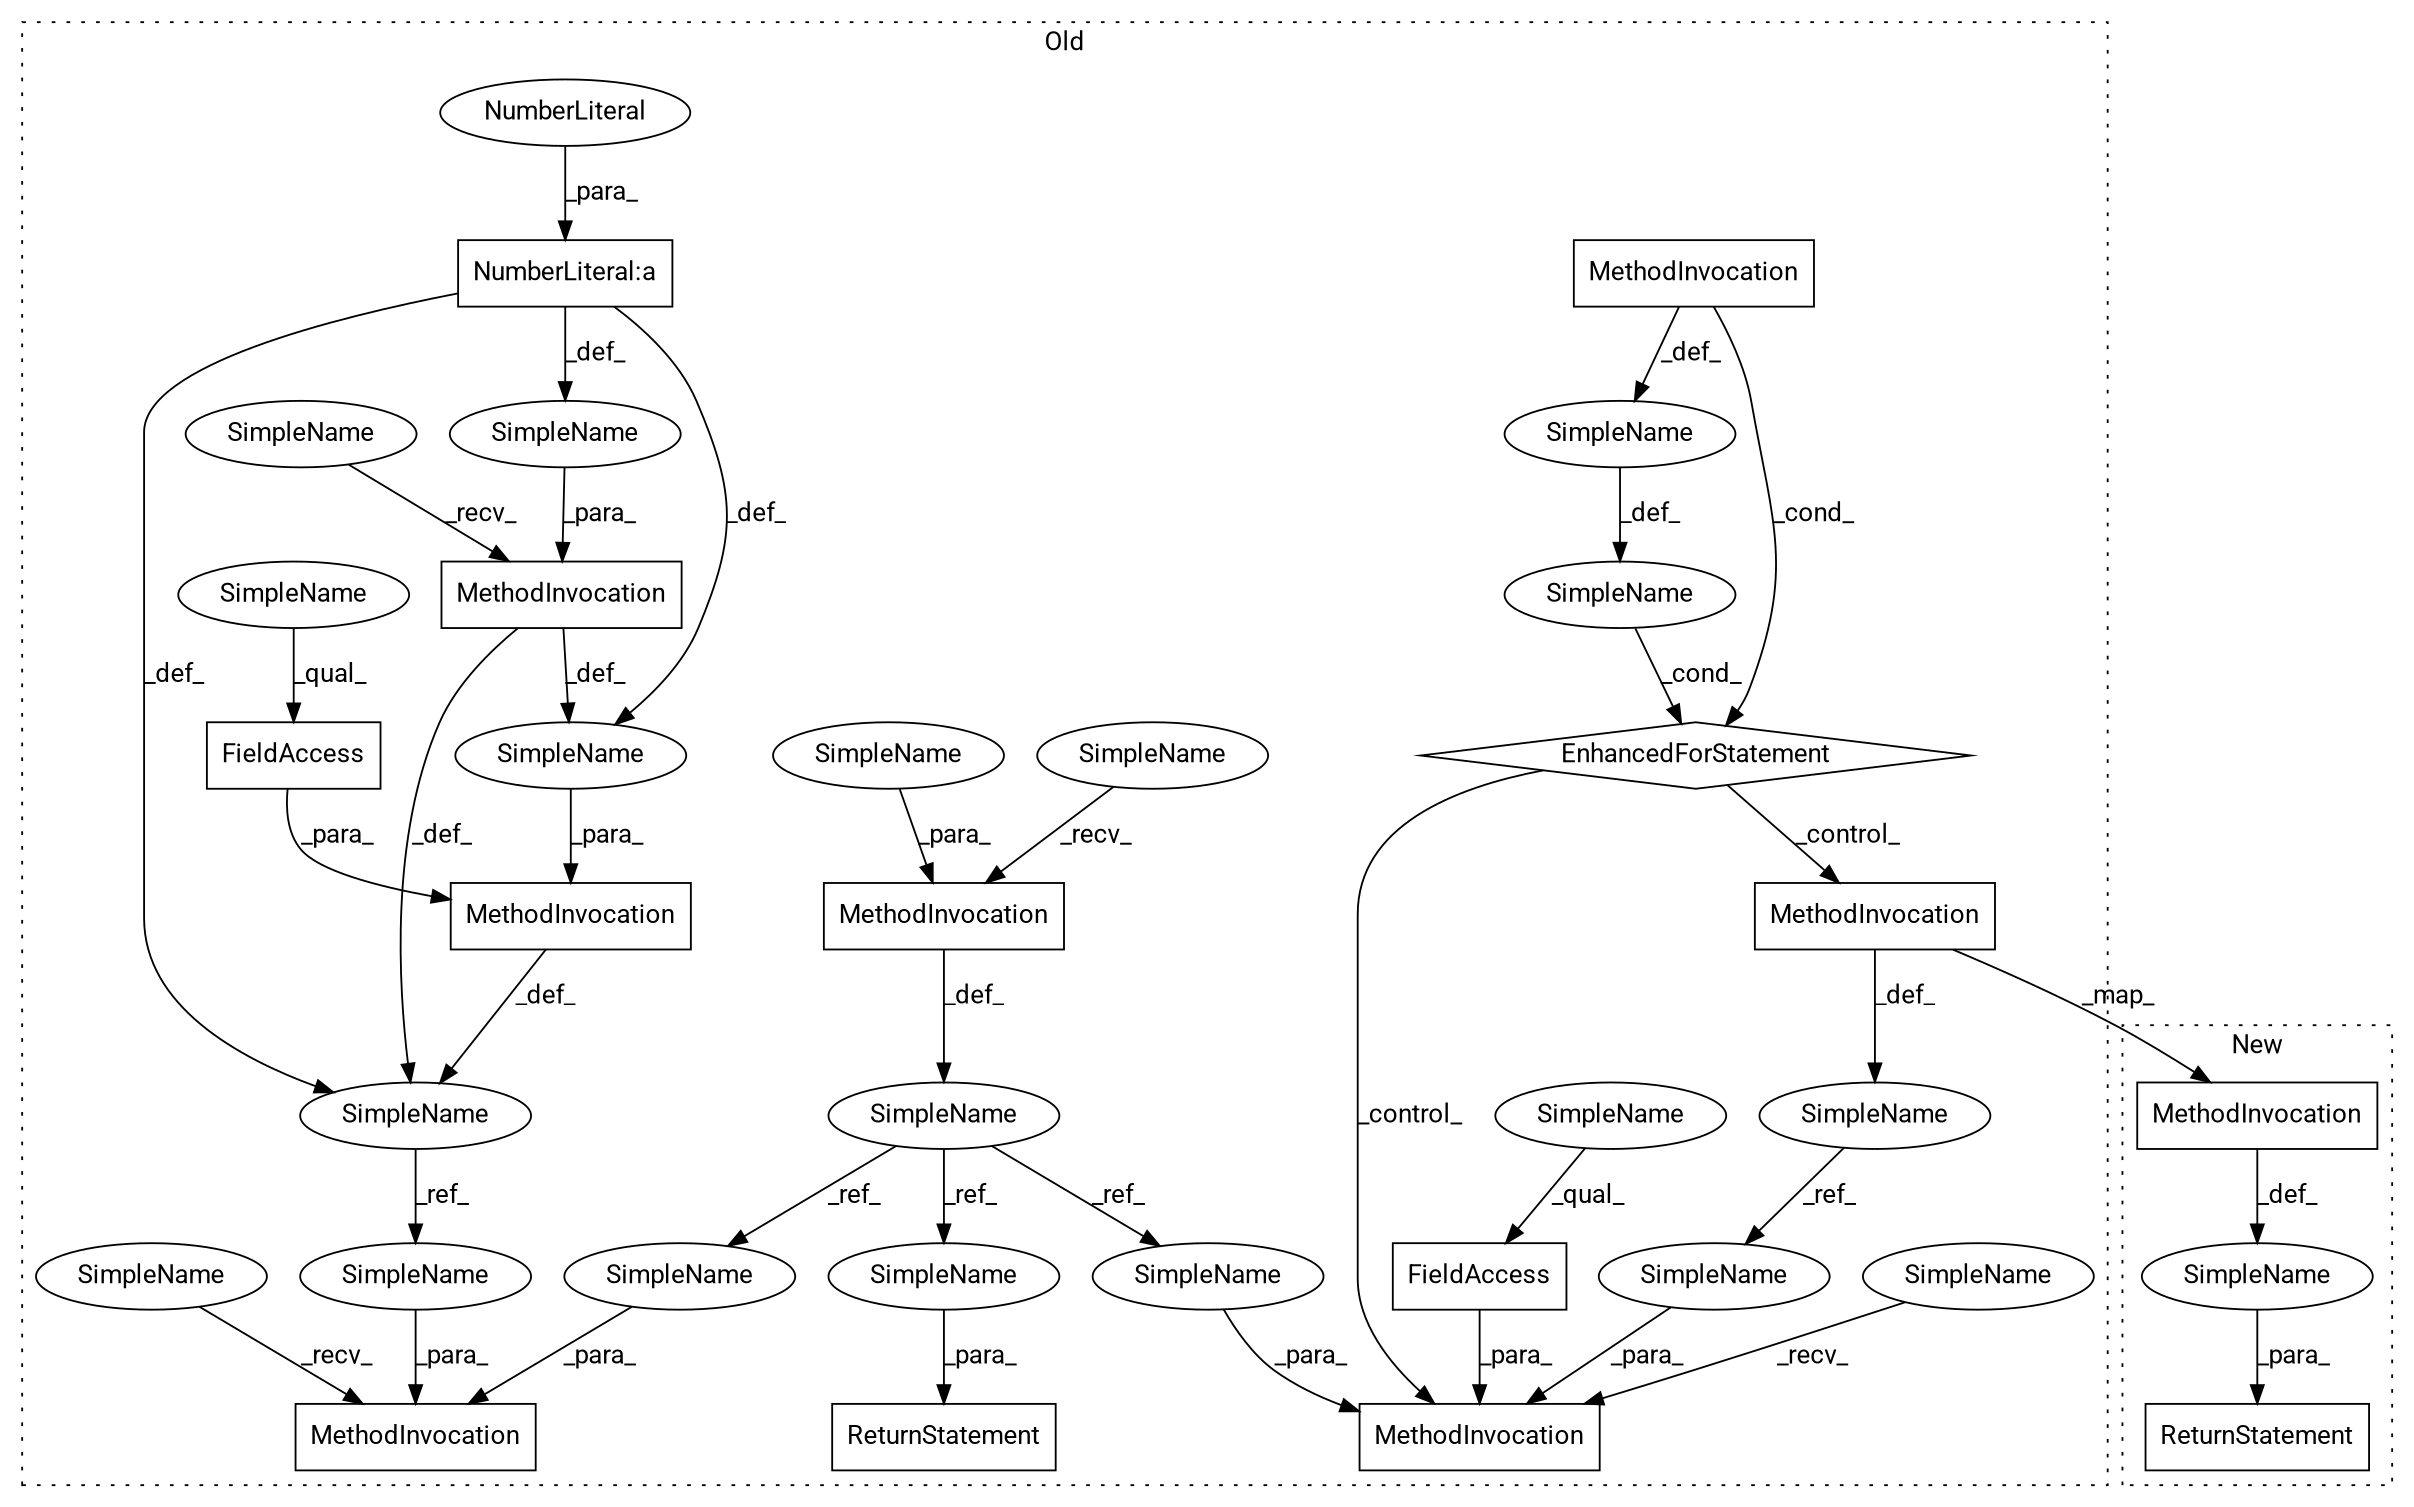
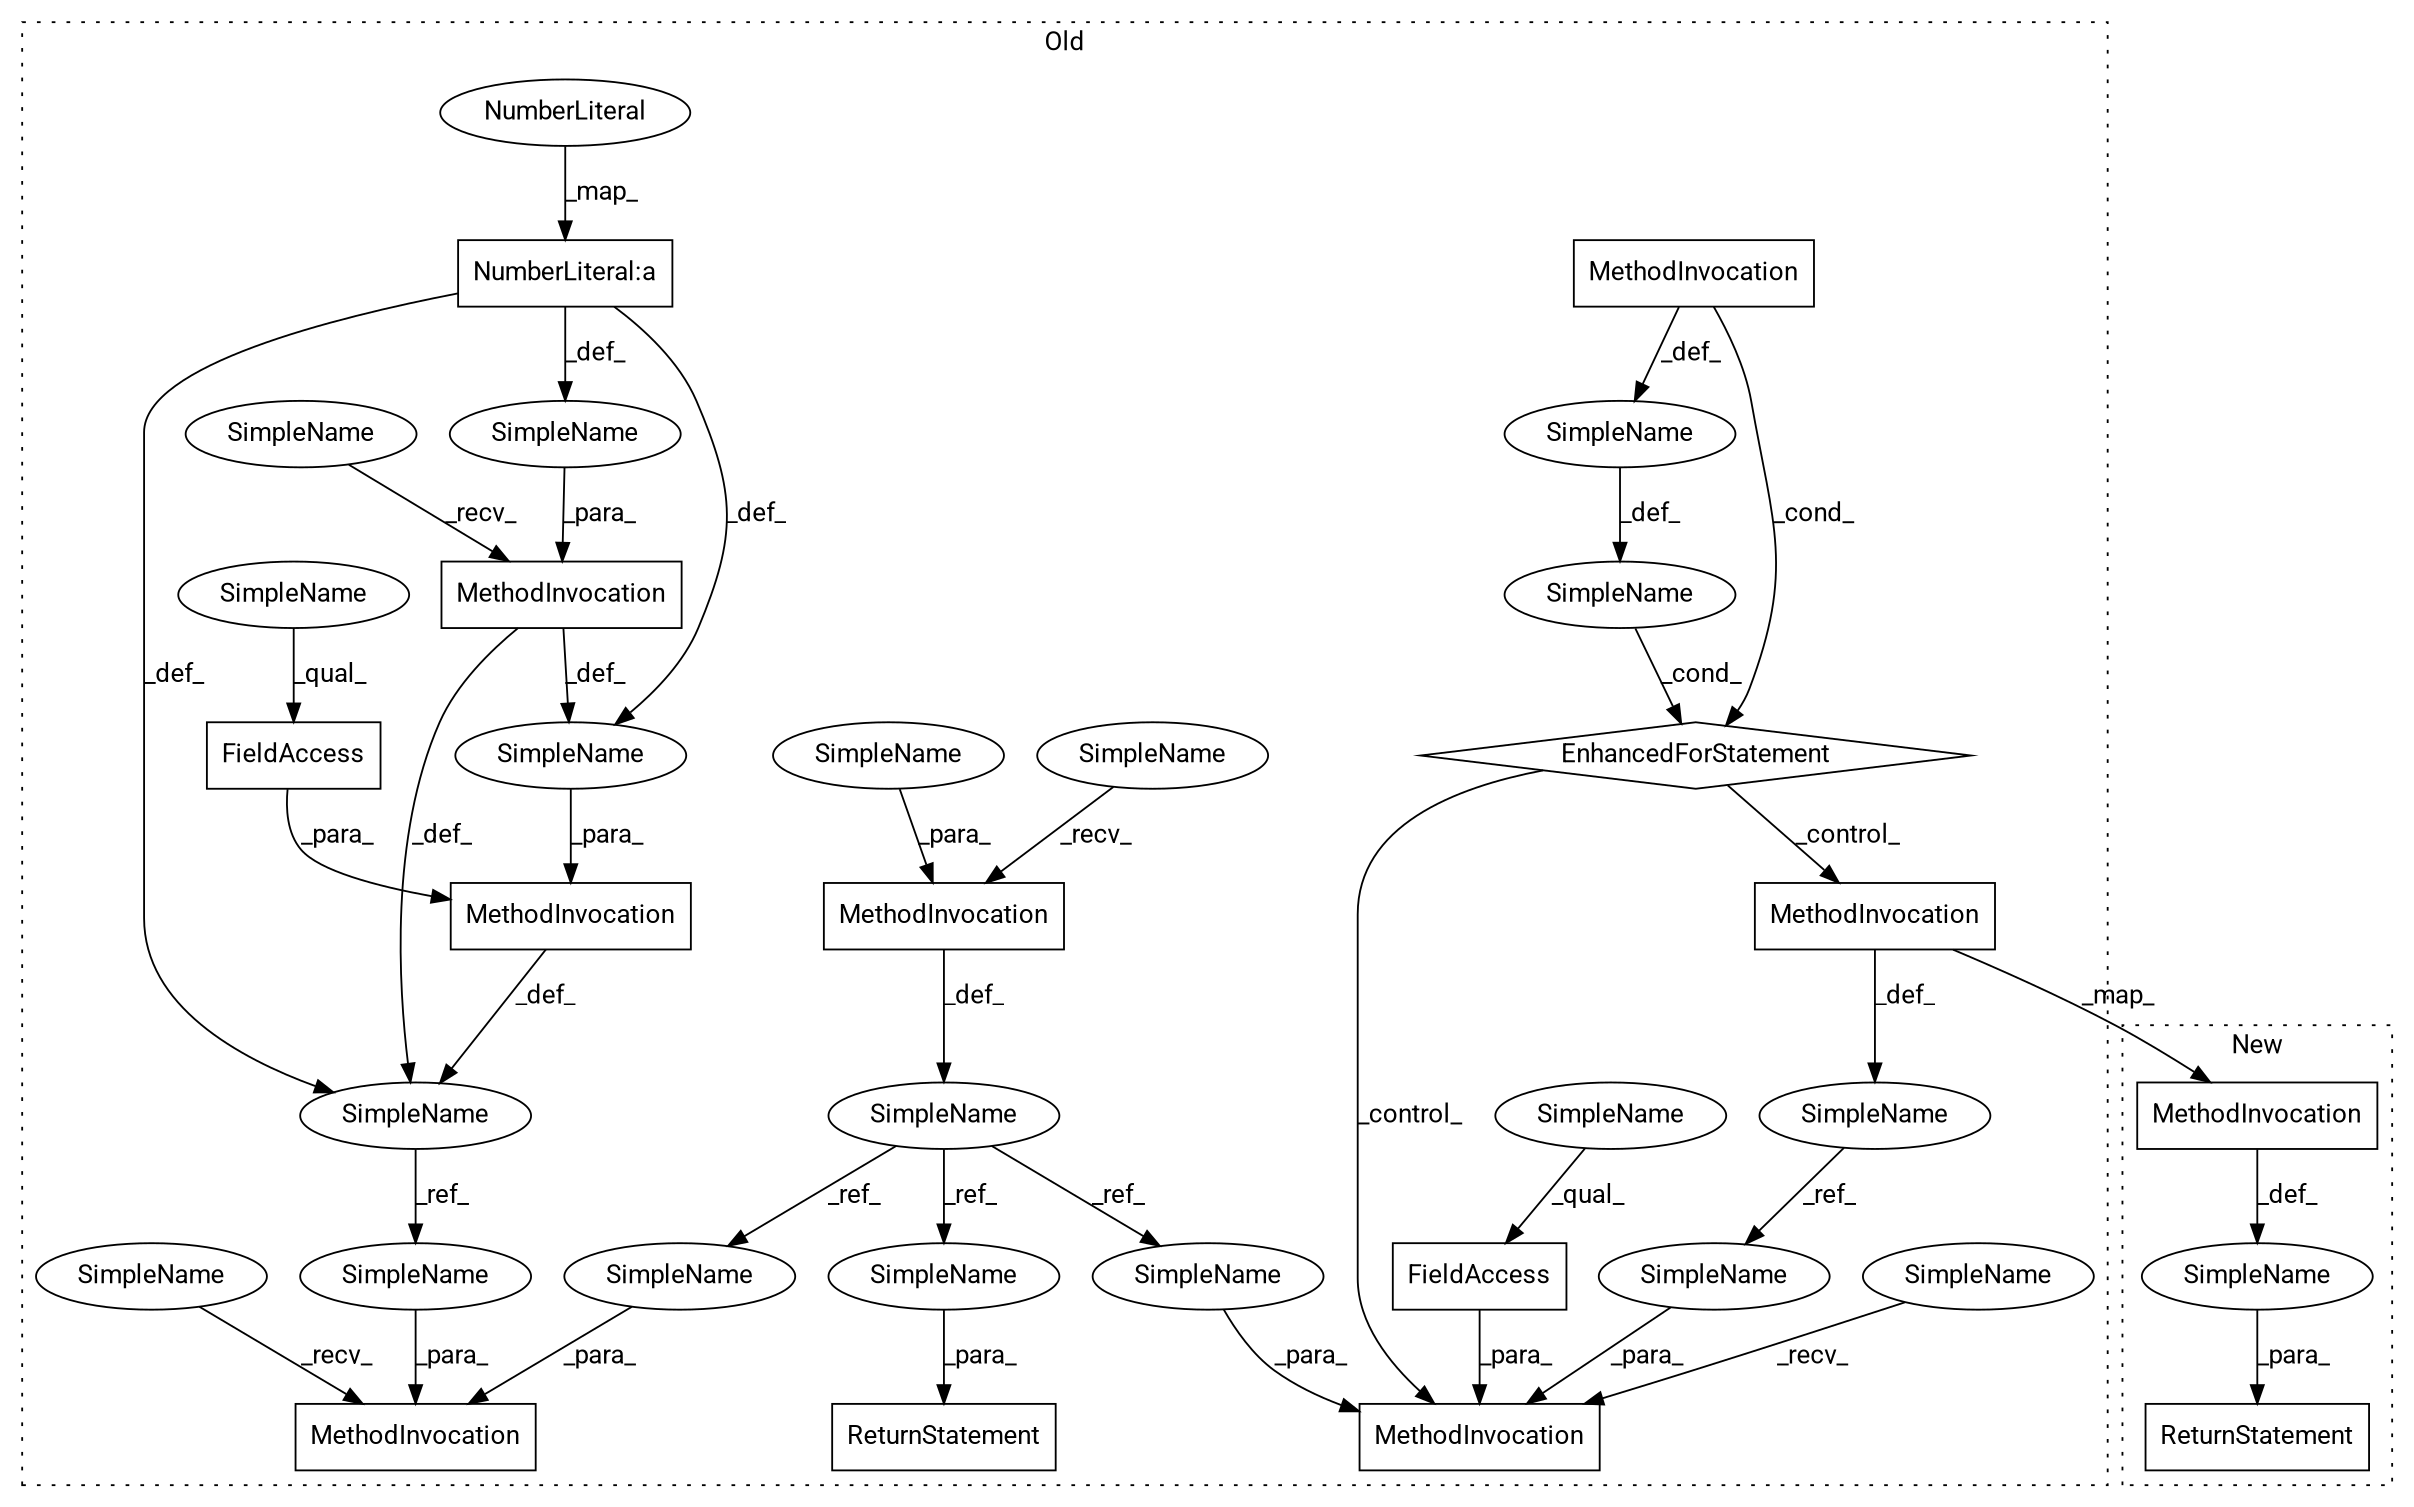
edge "NumberLiteral" -> "NumberLiteral:a": label "_para_" -> "_map_"
